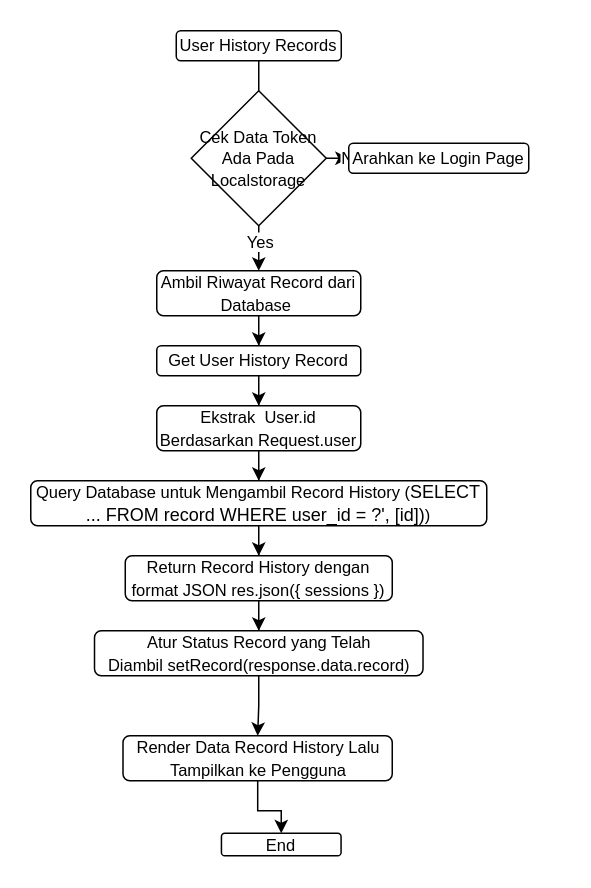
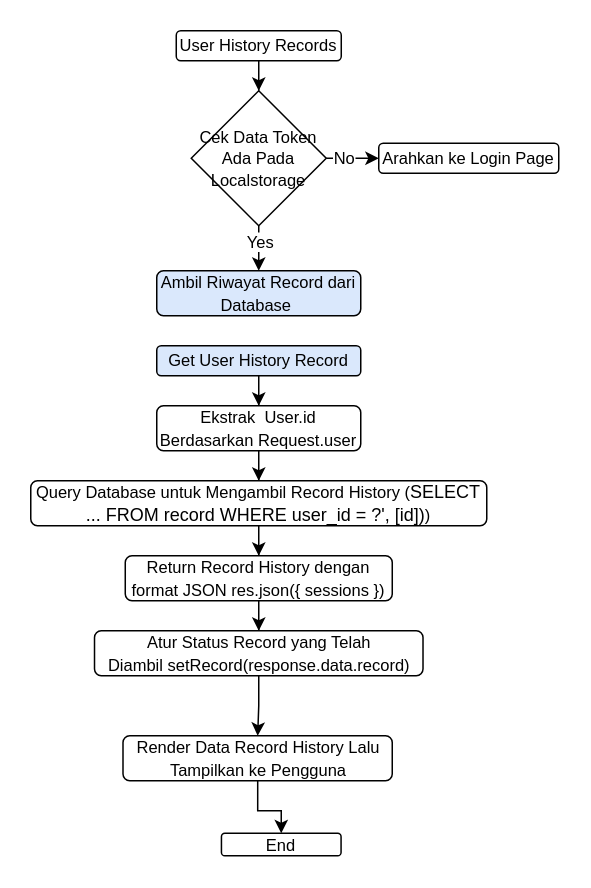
edge "User History Records" -- "Cek Data Token Ada Pada Localstorage": arrowhead none -> classic
node "Arahkan ke Login Page": moved (439, 158) -> (469, 158)
node "Ambil Riwayat Record dari Database": fillcolor #ffffff -> #dae8fc
edge "Ambil Riwayat Record dari Database" -> "Get User History Record": removed
node "Get User History Record": fillcolor #ffffff -> #dae8fc
